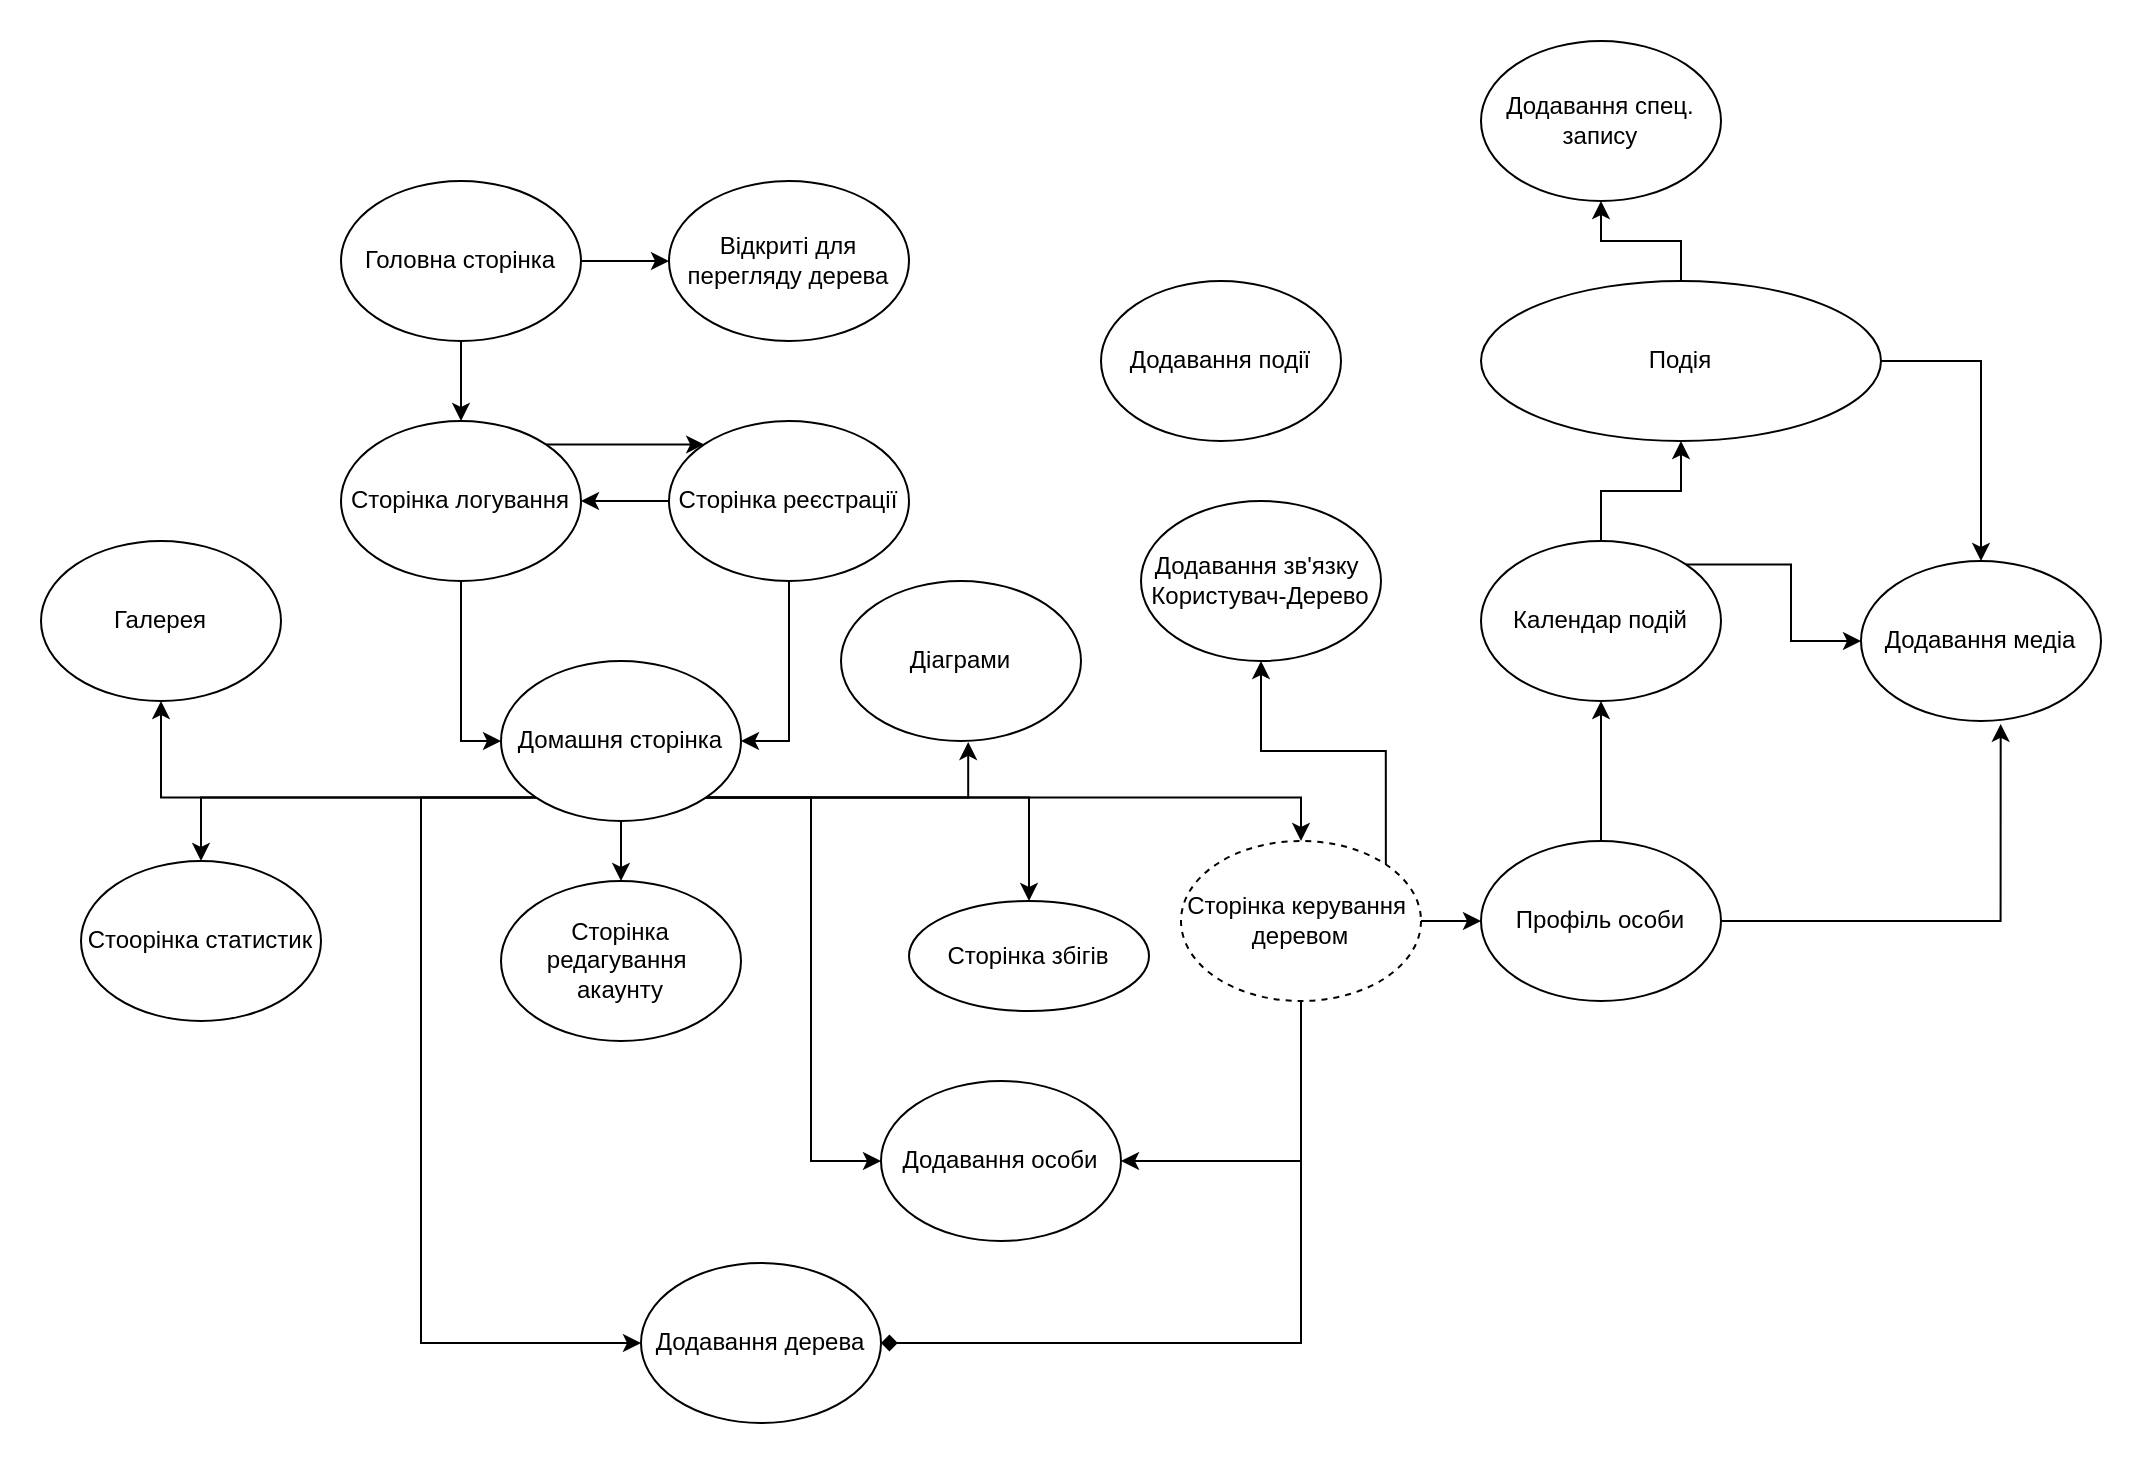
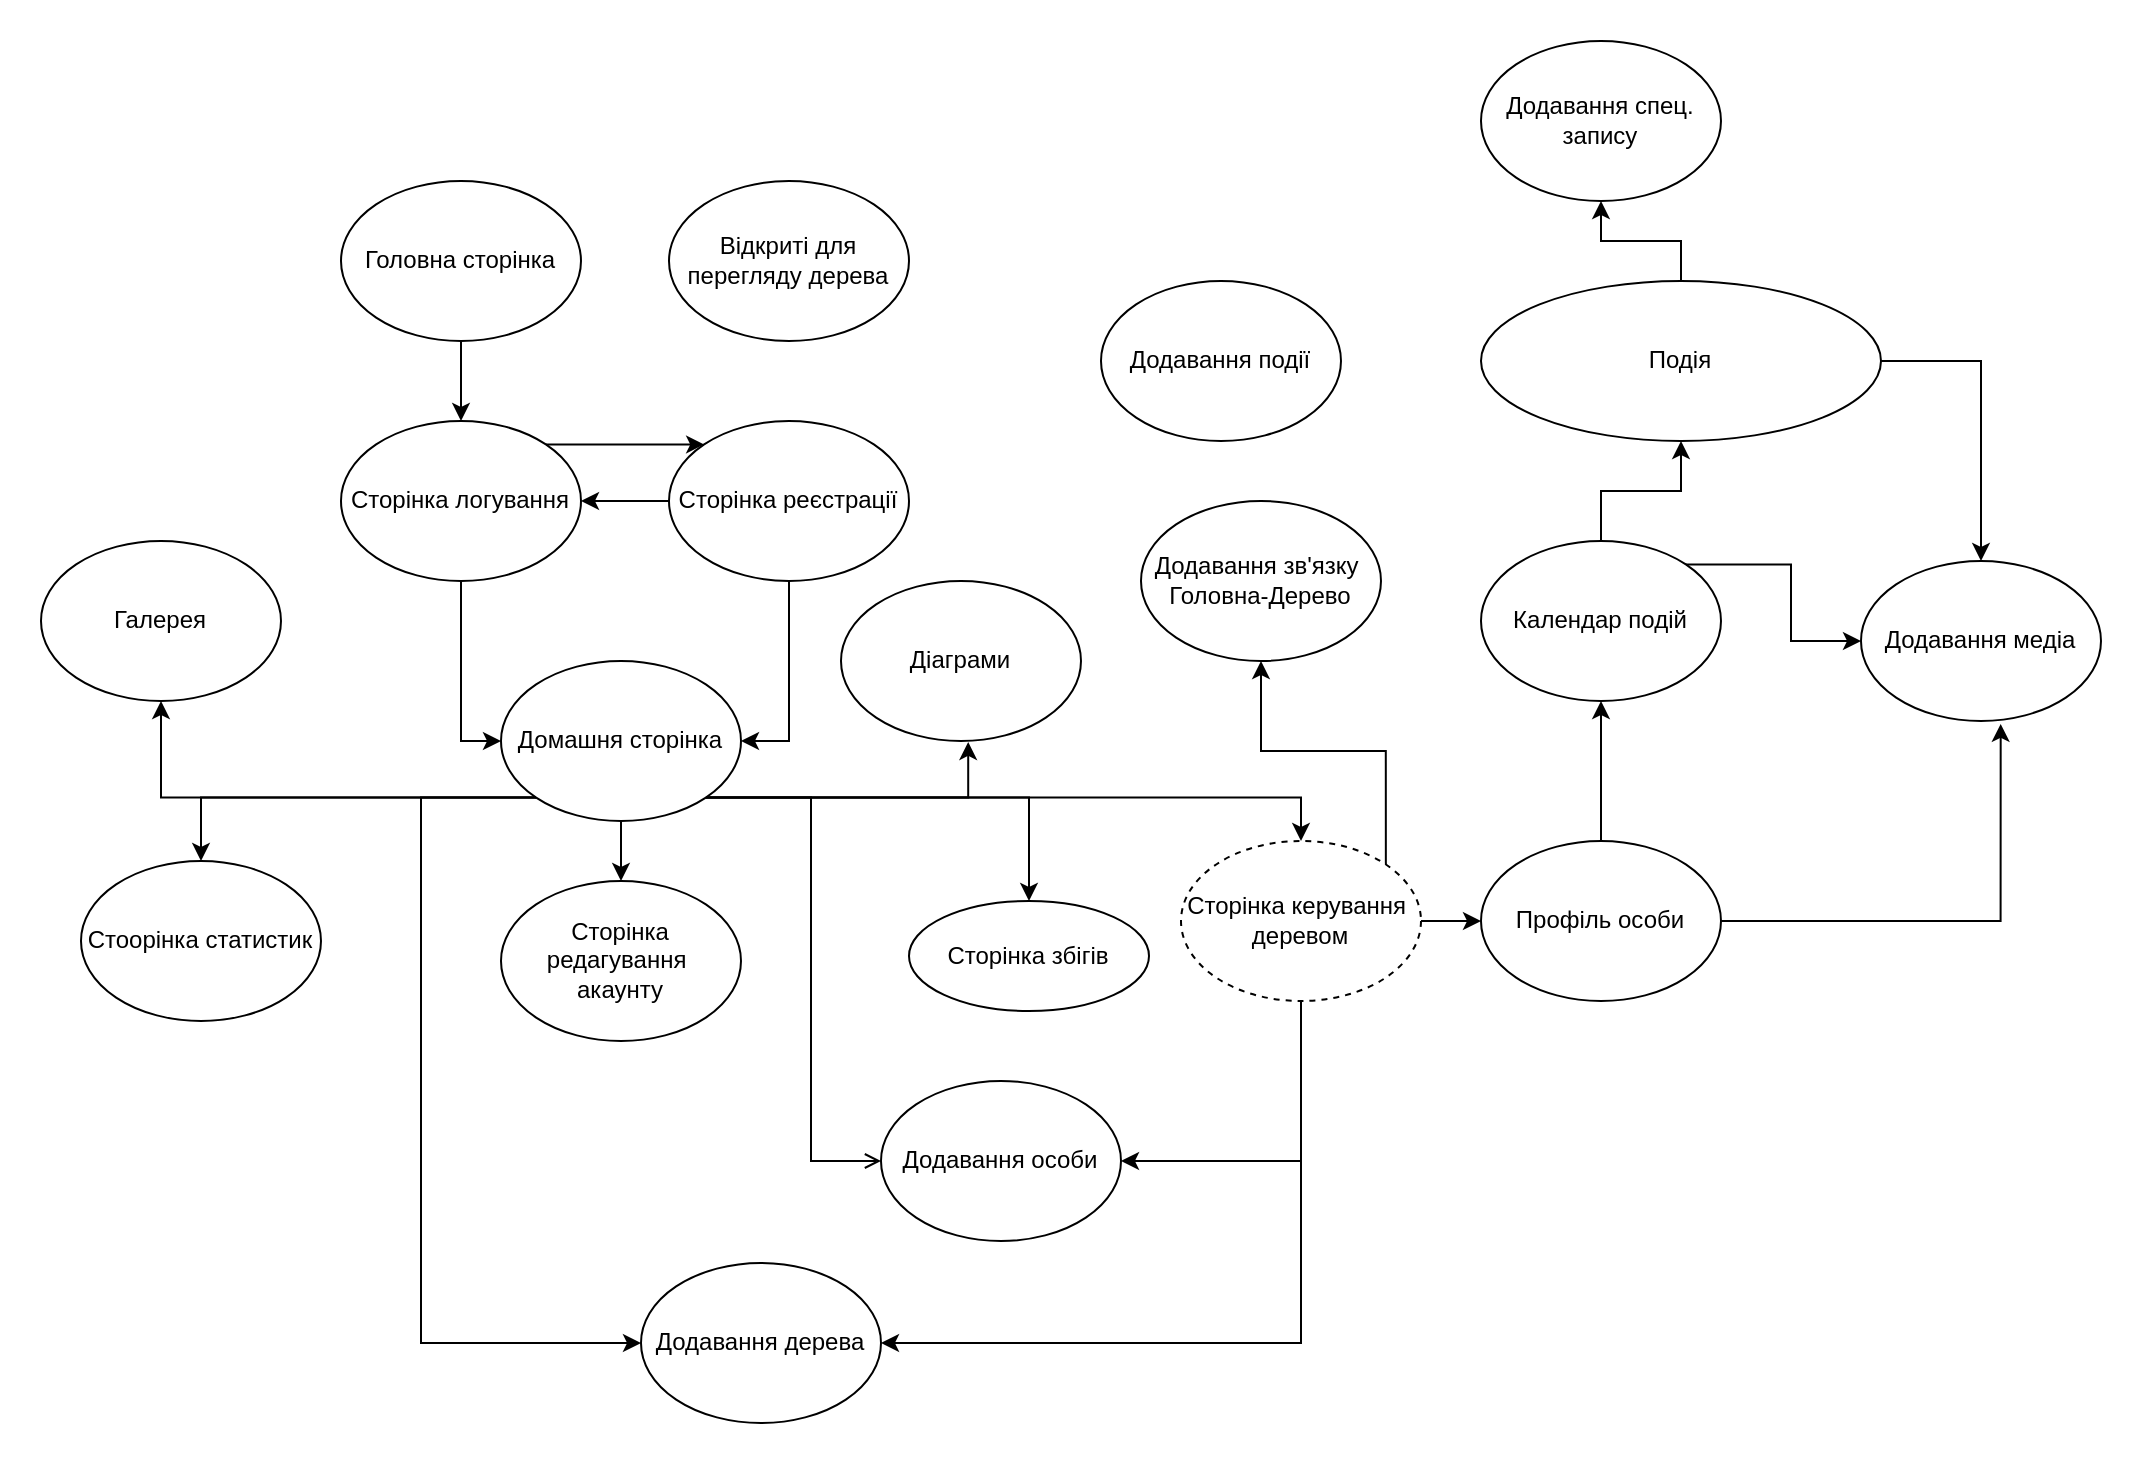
edge "Головна сторінка" -> "Відкриті для перегляду дерева": removed
node "Додавання зв'язку Користувач-Дерево": label "Додавання зв'язку Користувач-Дерево" -> "Додавання зв'язку Головна-Дерево"
edge "Домашня сторінка" -> "Додавання особи": arrowhead classic -> open
edge "Сторінка керування деревом" -> "Додавання дерева": arrowhead diamond -> classic
